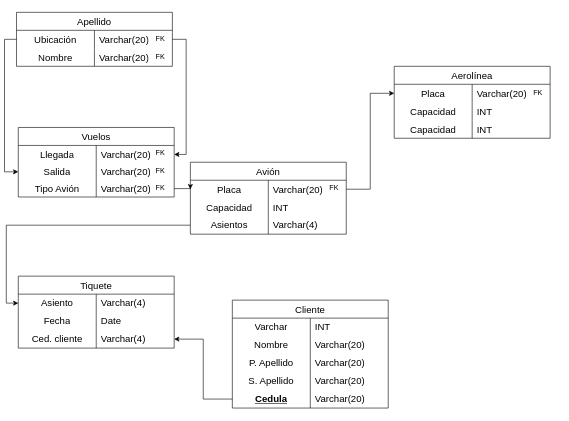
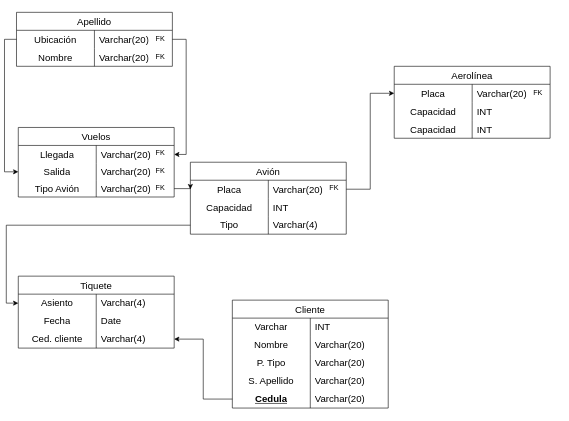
node "Asientos": label "Asientos" -> "Tipo"
node "P. Apellido": label "P. Apellido" -> "P. Tipo"
